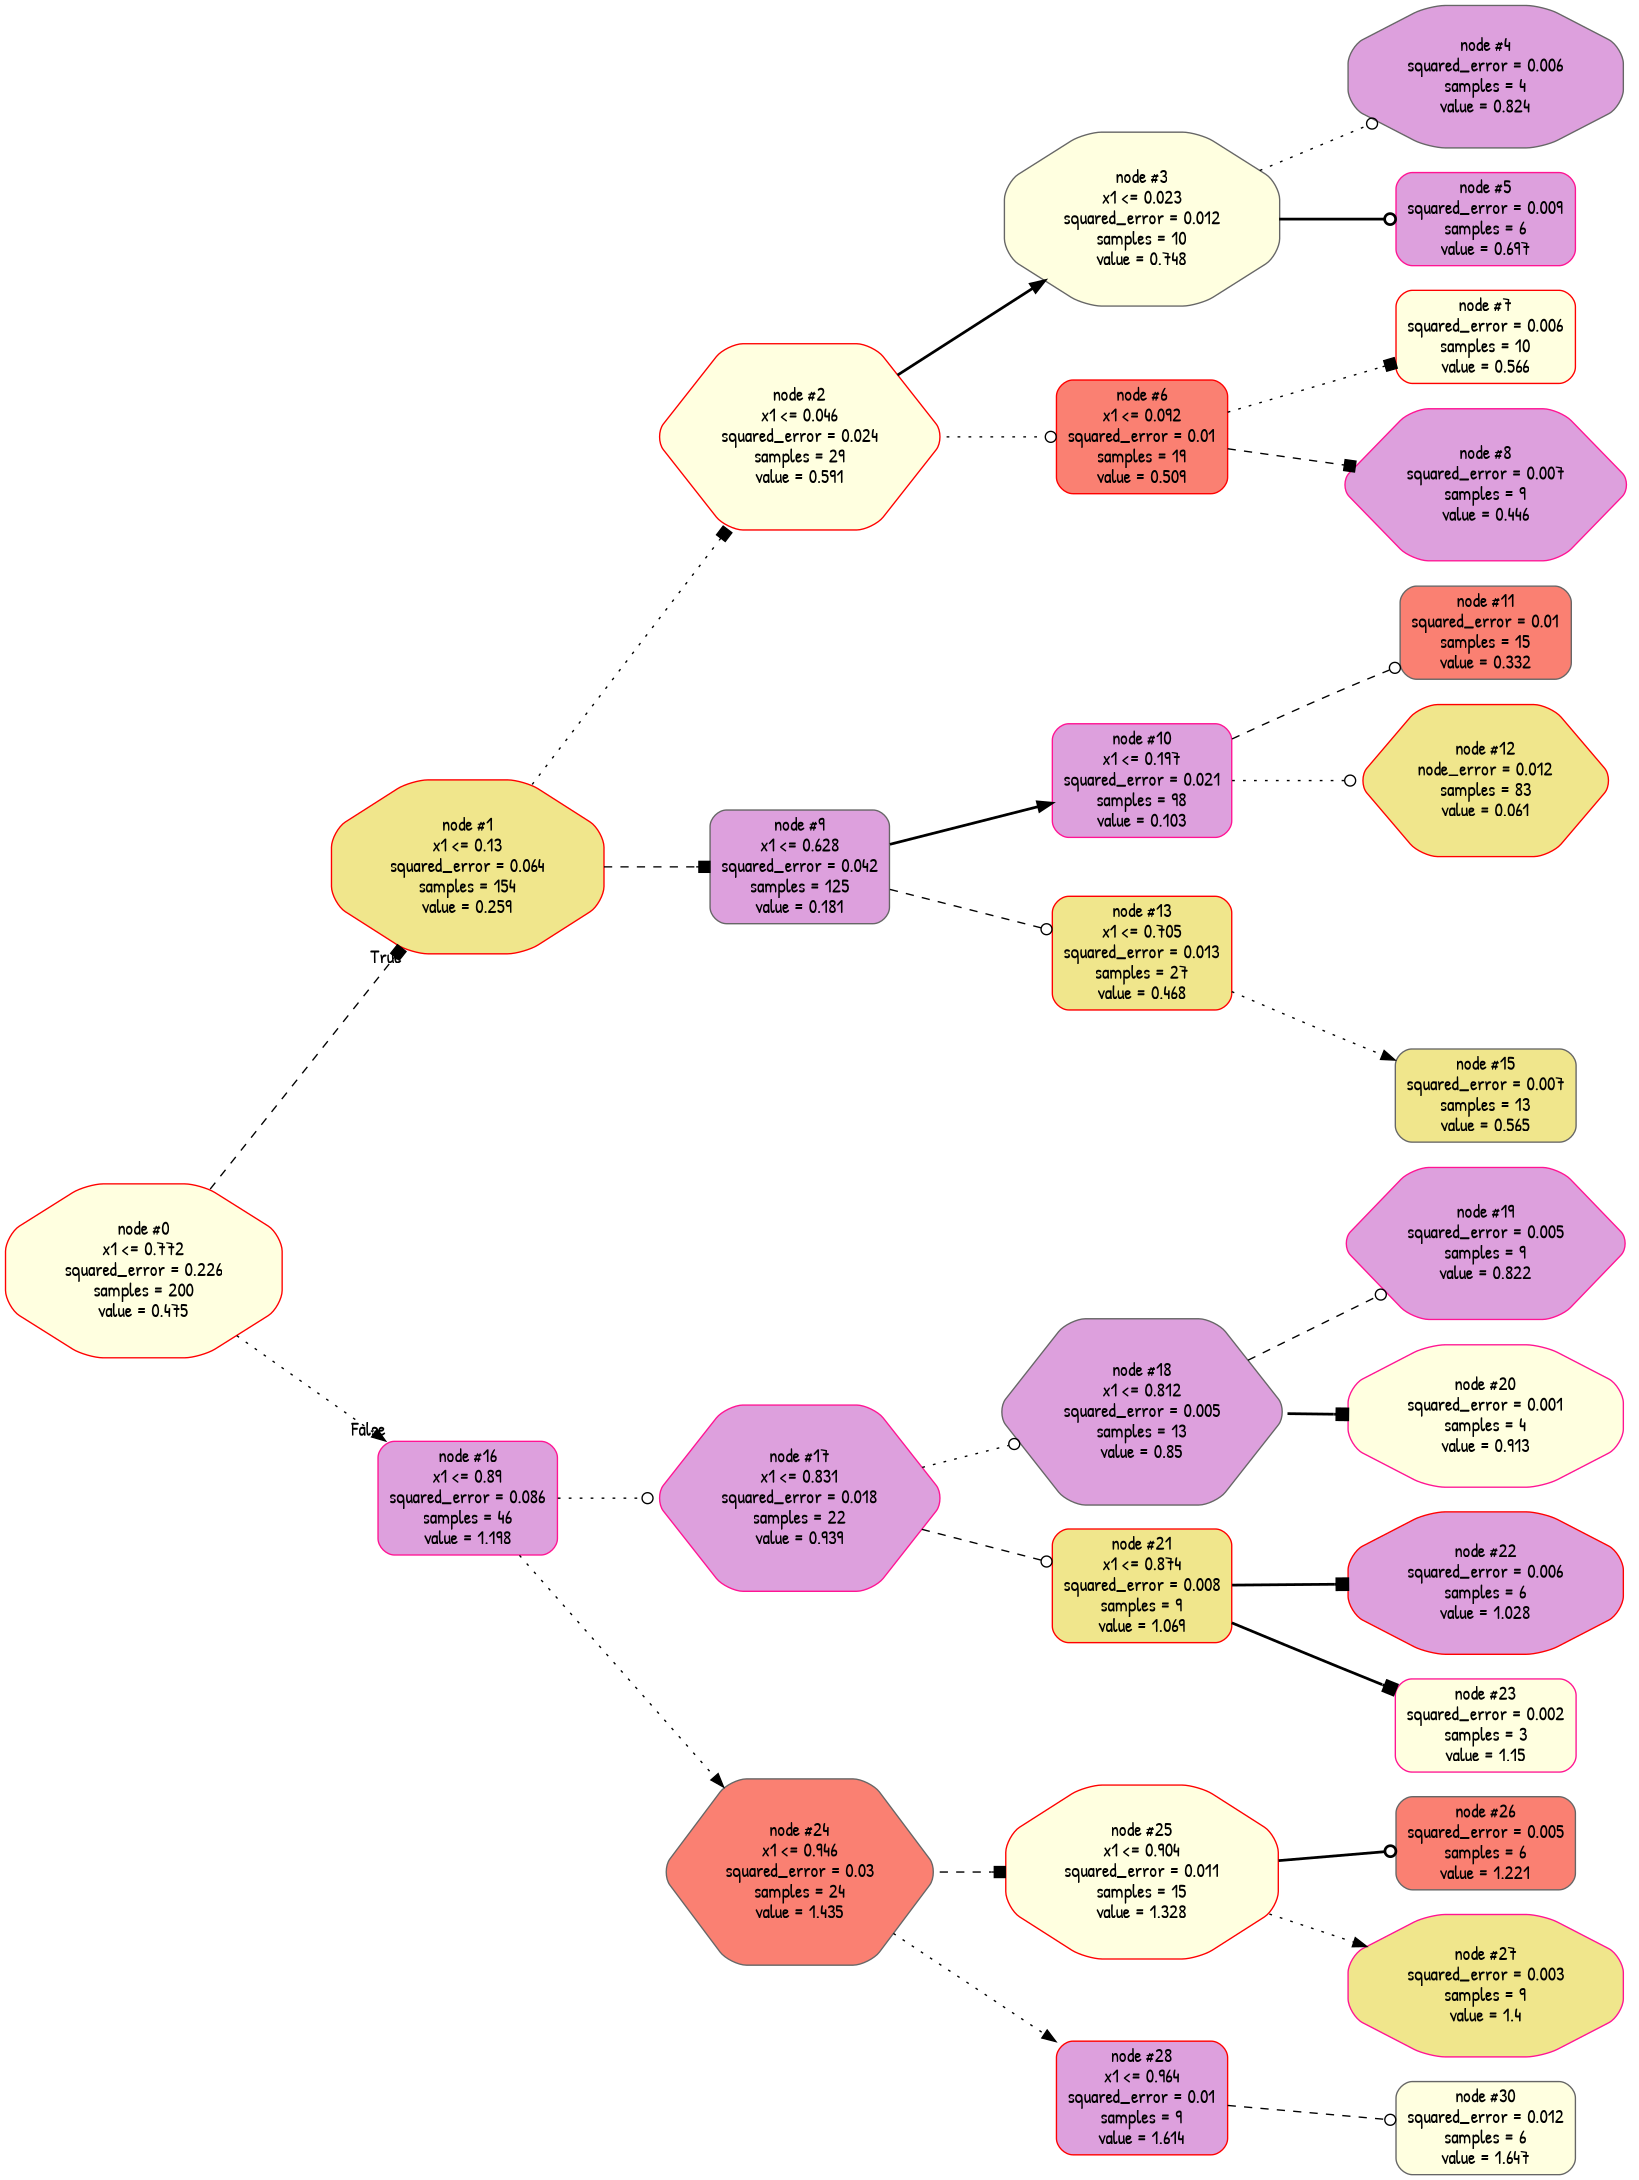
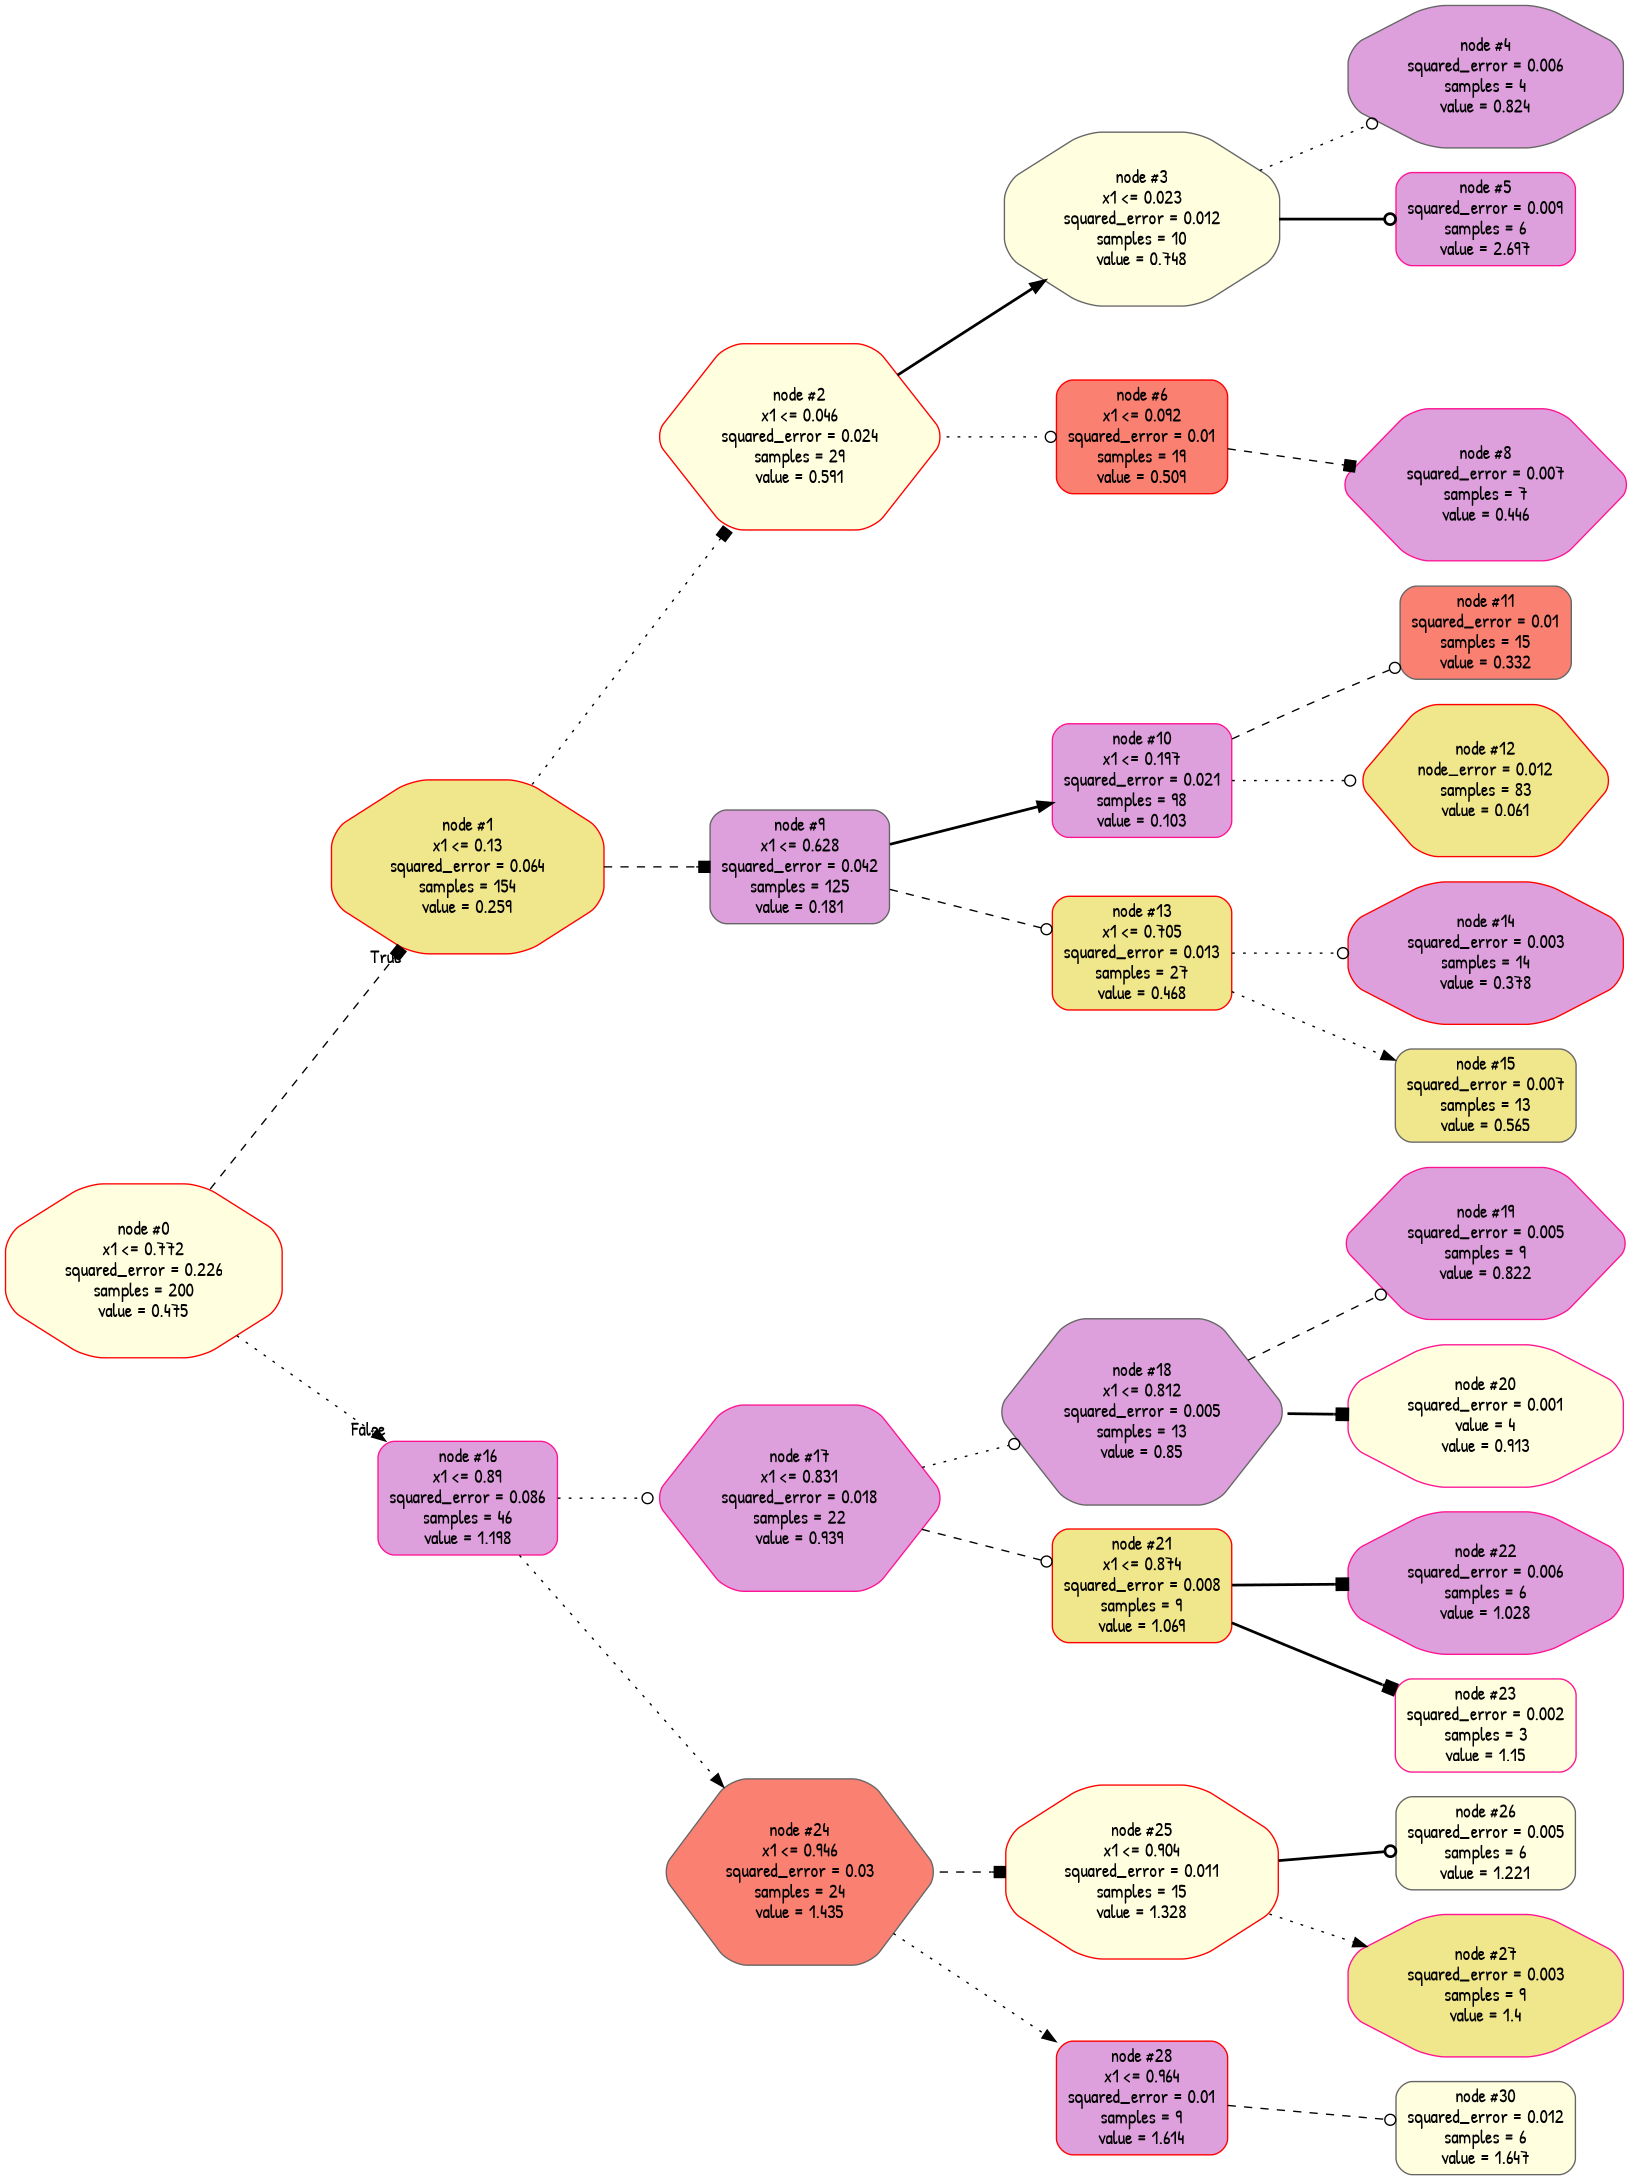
node "node #5 squared_error = 0.009 samples = 6 value = 0.697": label "node #5 squared_error = 0.009 samples = 6 value = 0.697" -> "node #5 squared_error = 0.009 samples = 6 value = 2.697"
node "node #7 squared_error = 0.006 samples = 10 value = 0.566": removed
node "node #8 squared_error = 0.007 samples = 9 value = 0.446": label "node #8 squared_error = 0.007 samples = 9 value = 0.446" -> "node #8 squared_error = 0.007 samples = 7 value = 0.446"
node "node #14 squared_error = 0.003 samples = 14 value = 0.378": added
node "node #20 squared_error = 0.001 samples = 4 value = 0.913": label "node #20 squared_error = 0.001 samples = 4 value = 0.913" -> "node #20 squared_error = 0.001 value = 4 value = 0.913"
node "node #22 squared_error = 0.006 samples = 6 value = 1.028": color red -> deeppink
node "node #26 squared_error = 0.005 samples = 6 value = 1.221": fillcolor salmon -> lightyellow
